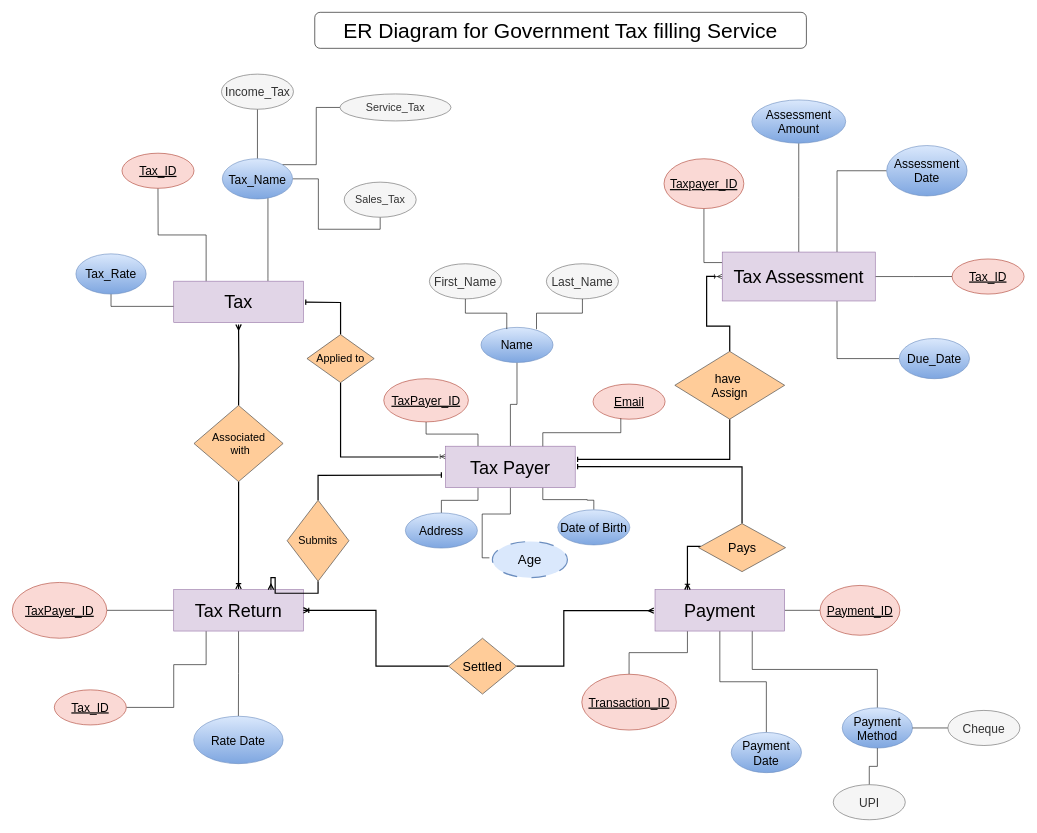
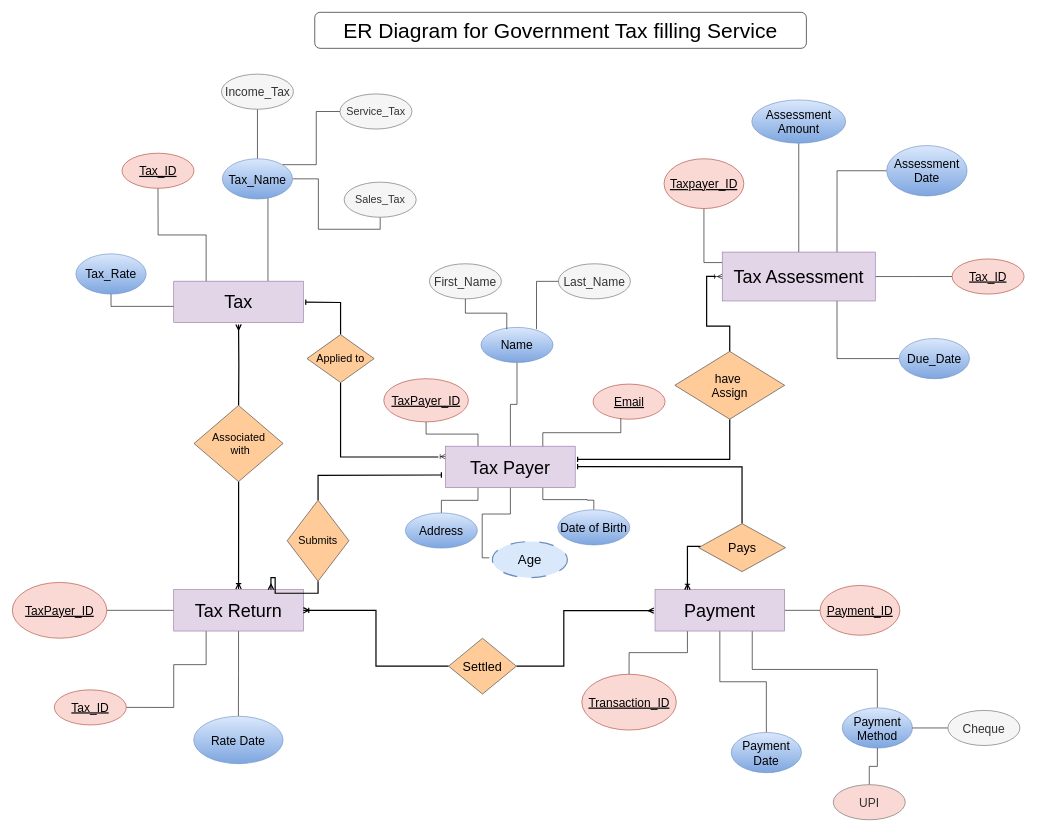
node "Service_Tax": size 111x27 -> 72x35
node "Last_Name": moved (582, 281) -> (594, 281)
node "UPI": fillcolor #f5f5f5 -> #fad9d5
